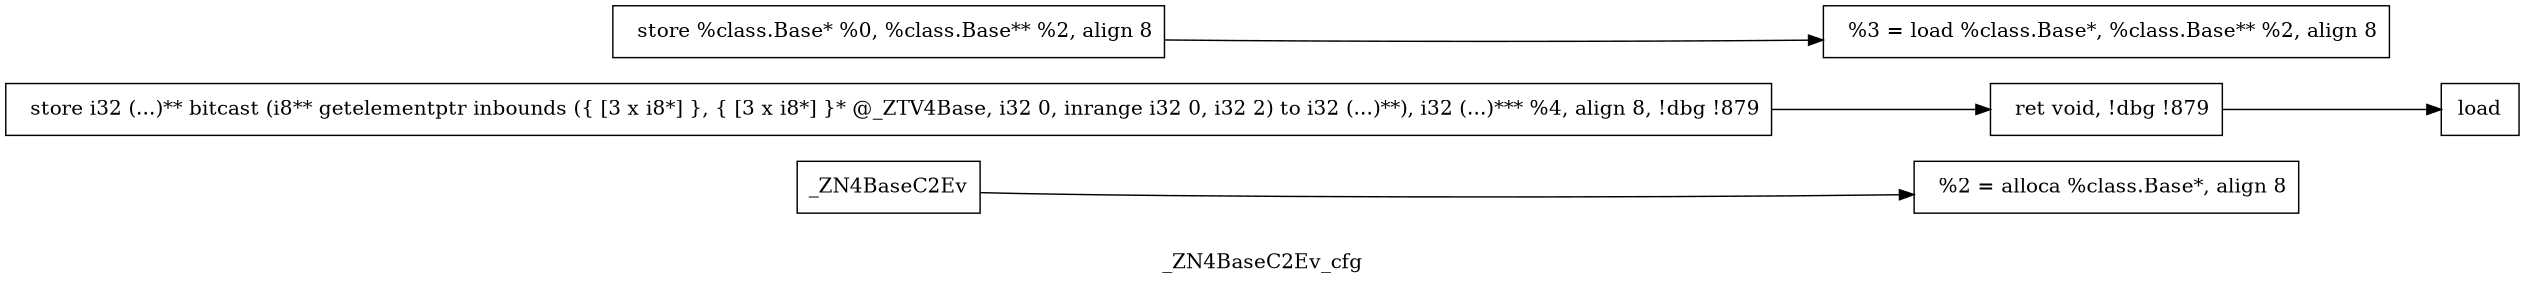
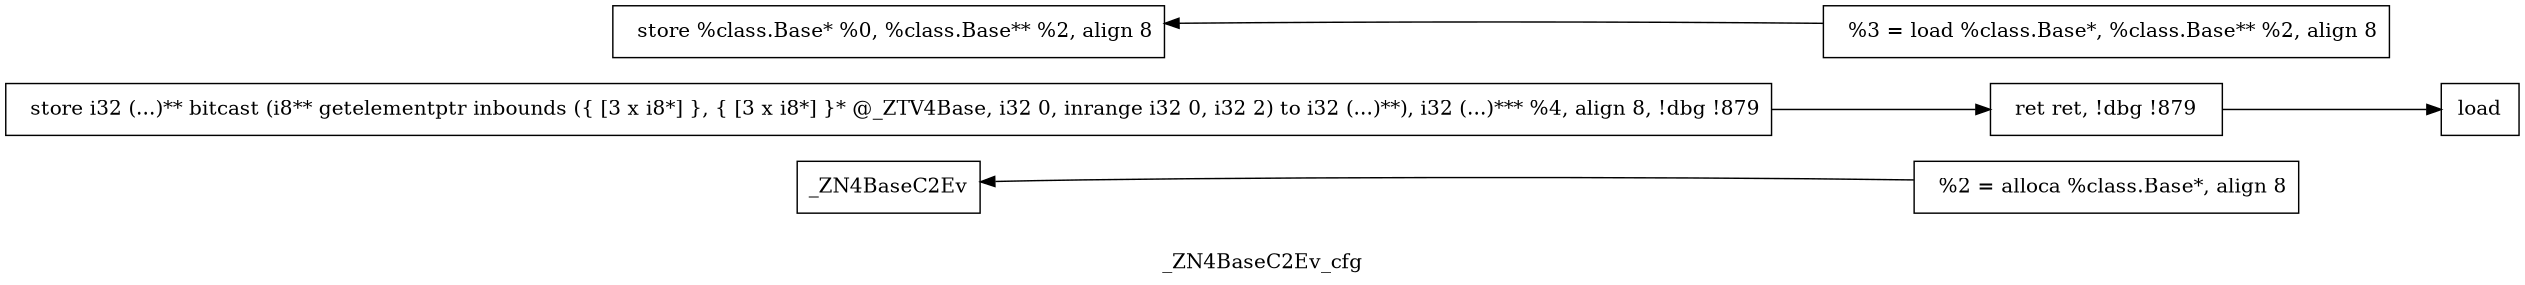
edge "store %class.Base* %0, %class.Base** %2, align 8" -> "%3 = load %class.Base*, %class.Base** %2, align 8": reversed
node "ret void, !dbg !879": label "ret void, !dbg !879" -> "ret ret, !dbg !879"
edge "_ZN4BaseC2Ev" -> "%2 = alloca %class.Base*, align 8": reversed
